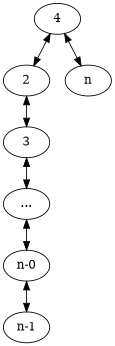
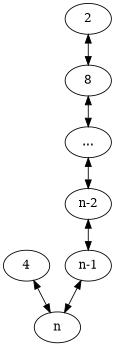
edge "4" -- "2": removed
node "3": label "3" -> "8"
node "n-0": label "n-0" -> "n-2"
edge "n-1" -- "n": added
